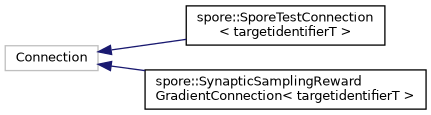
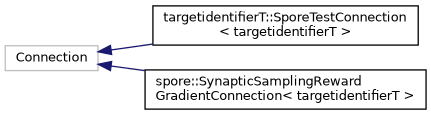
node "spore::SporeTestConnection < targetidentifierT >": label "spore::SporeTestConnection < targetidentifierT >" -> "targetidentifierT::SporeTestConnection < targetidentifierT >"
